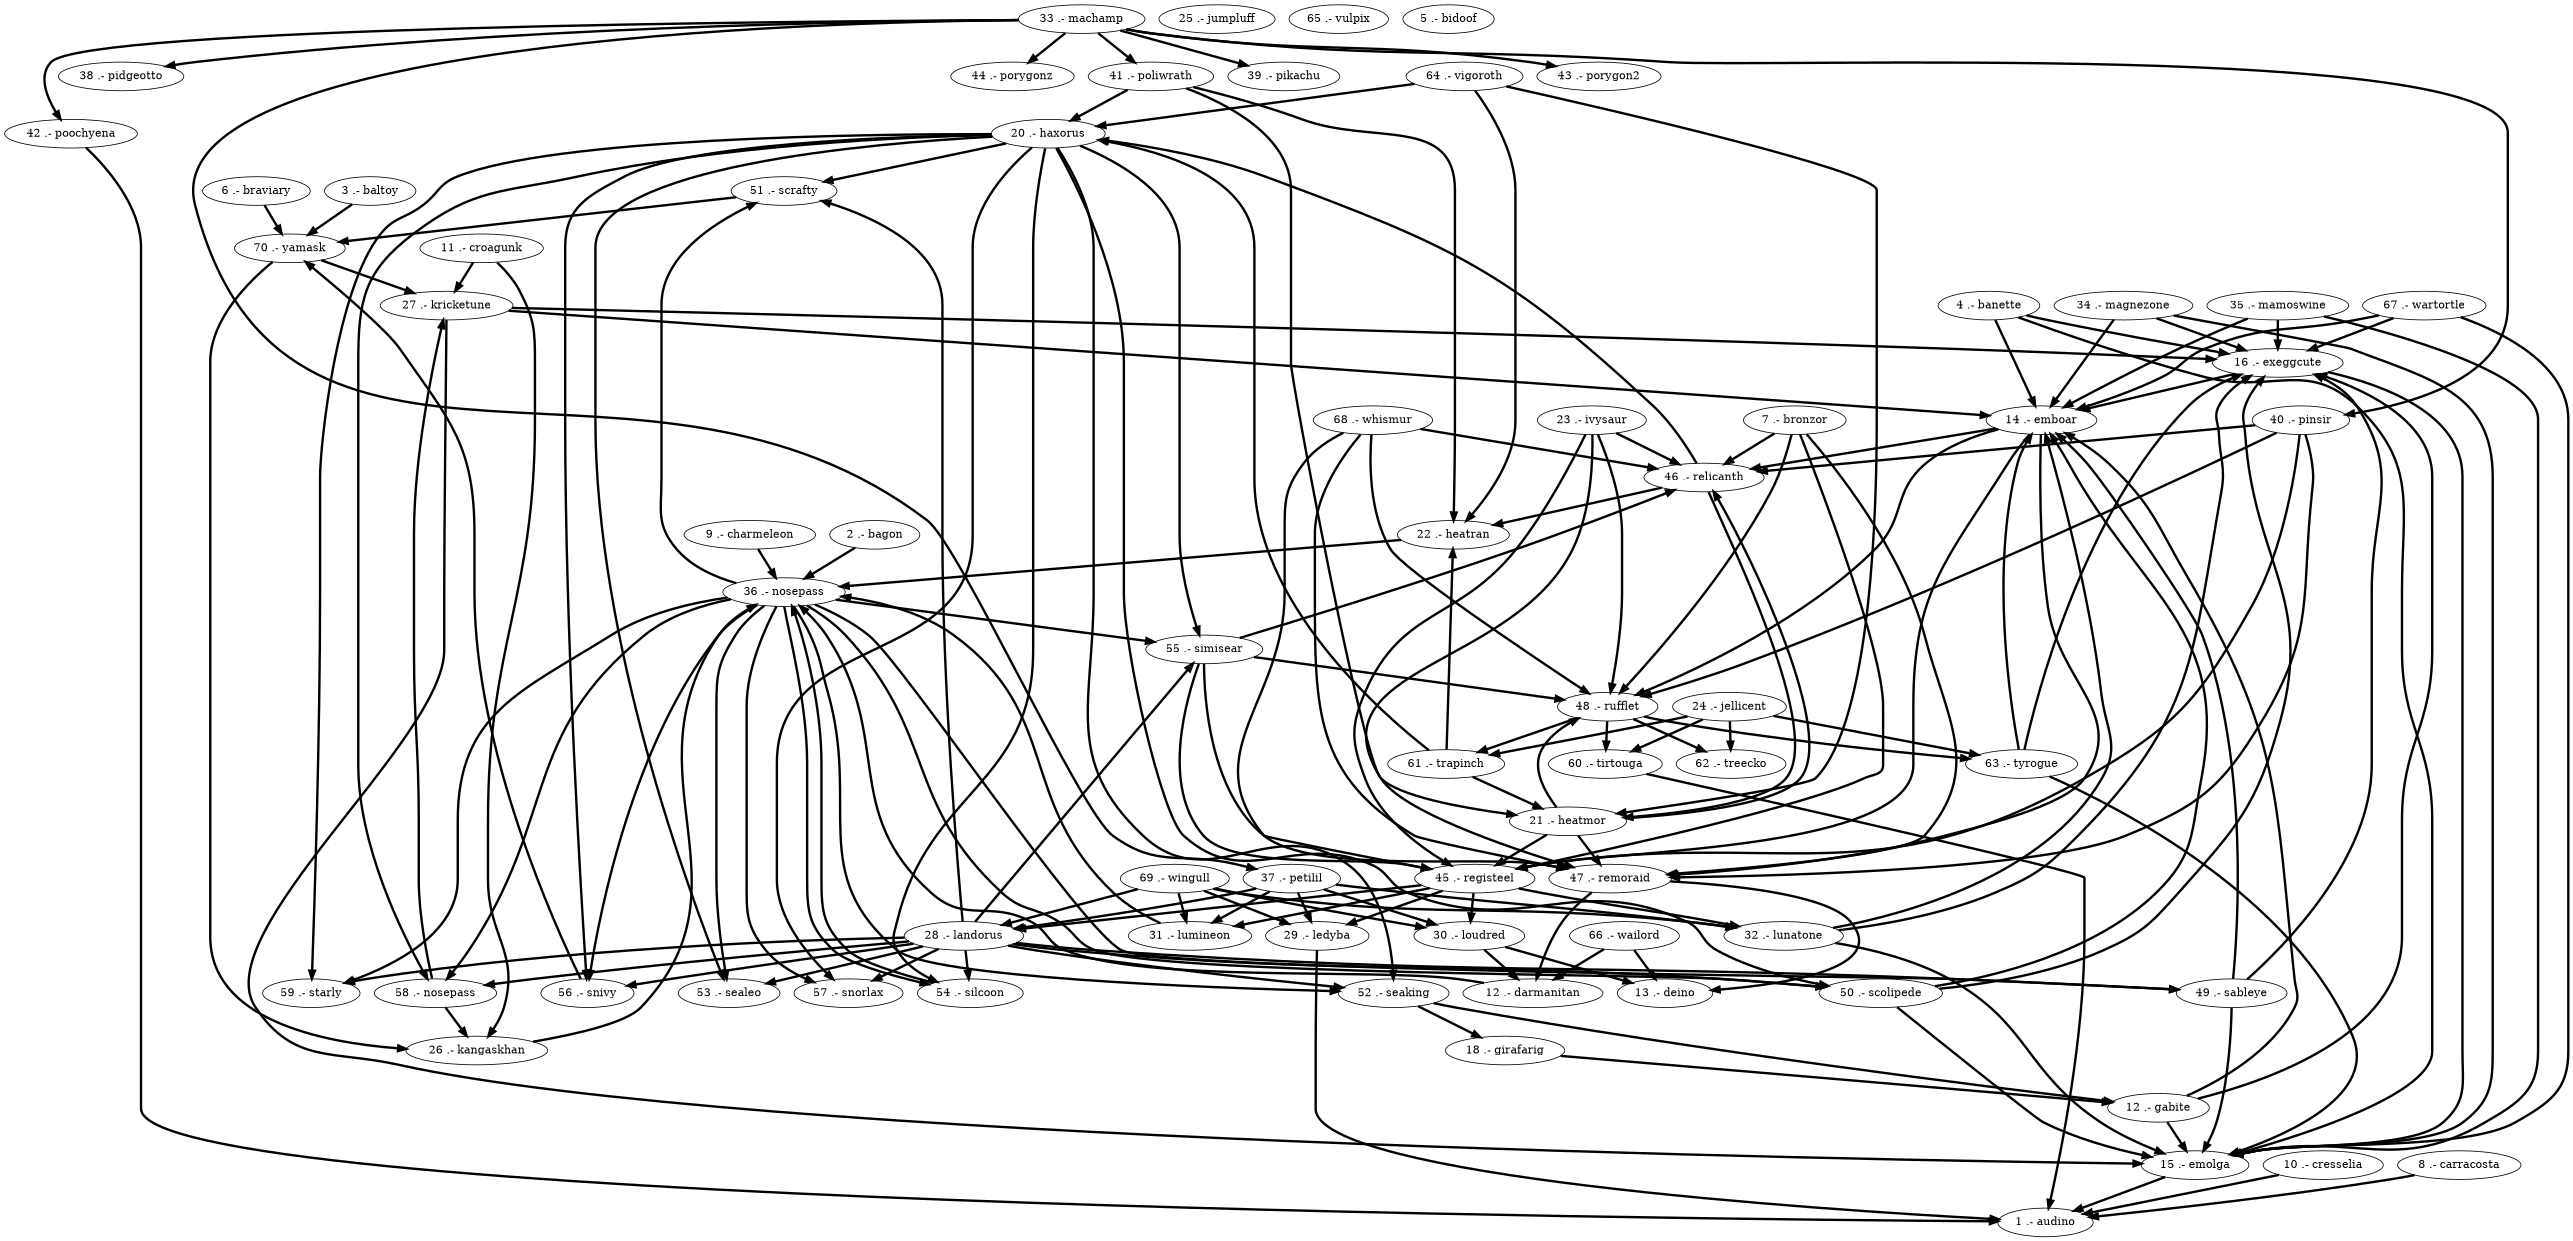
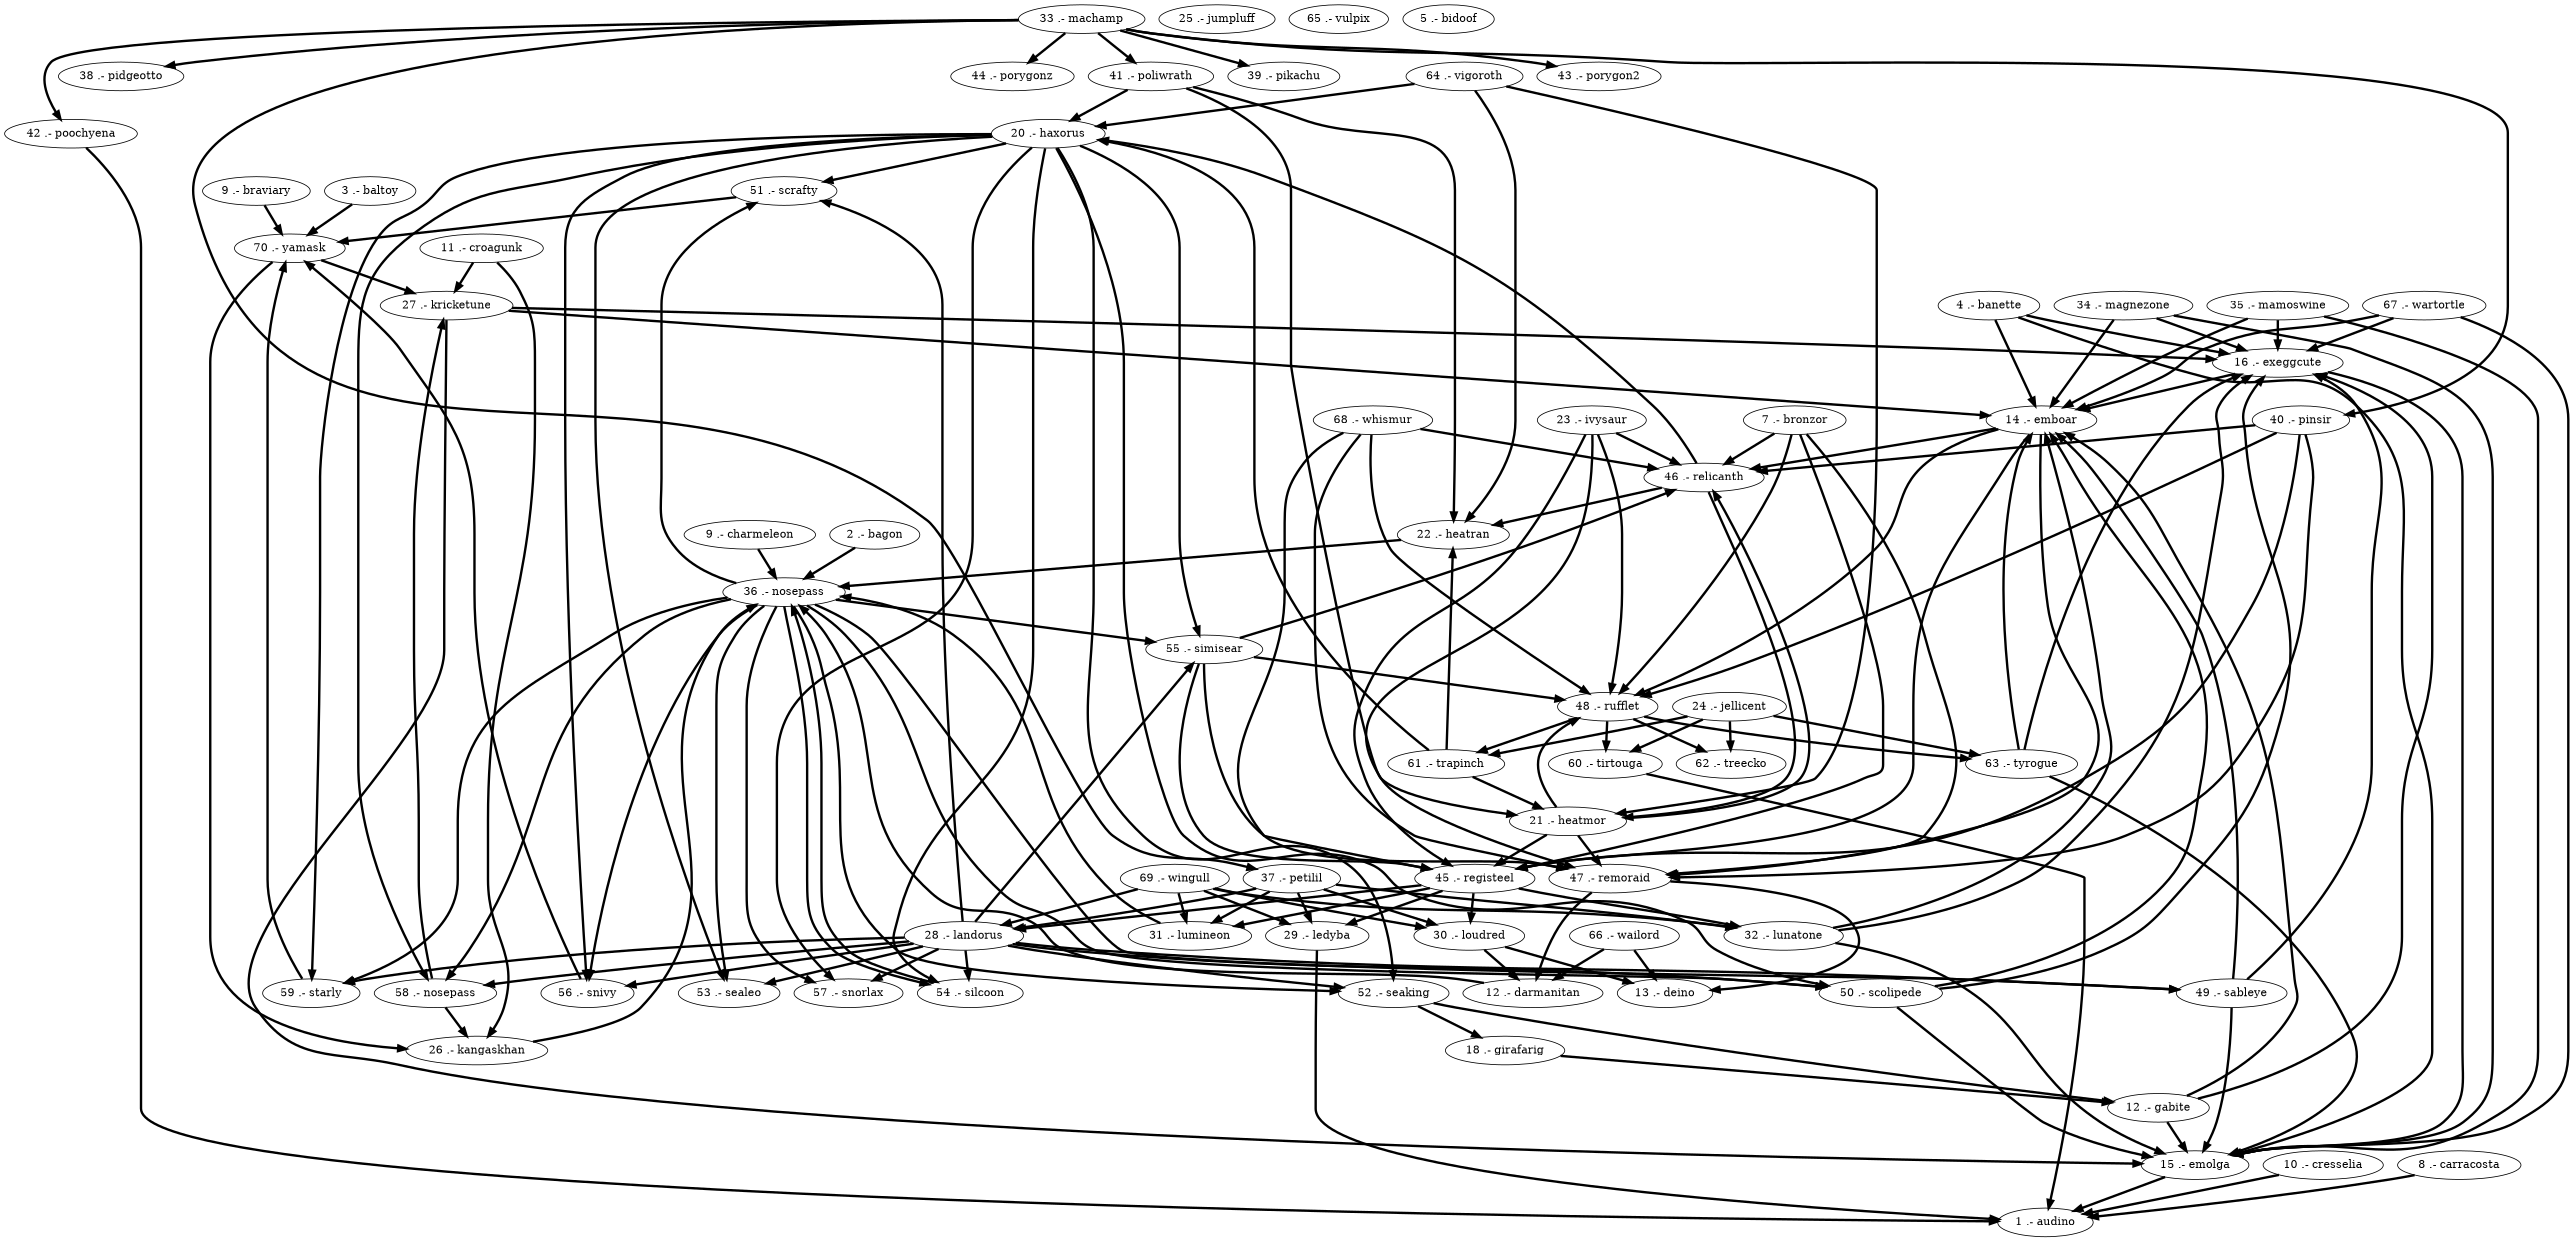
node "6 .- braviary": label "6 .- braviary" -> "9 .- braviary"
edge "59 .- starly" -> "70 .- yamask": added
